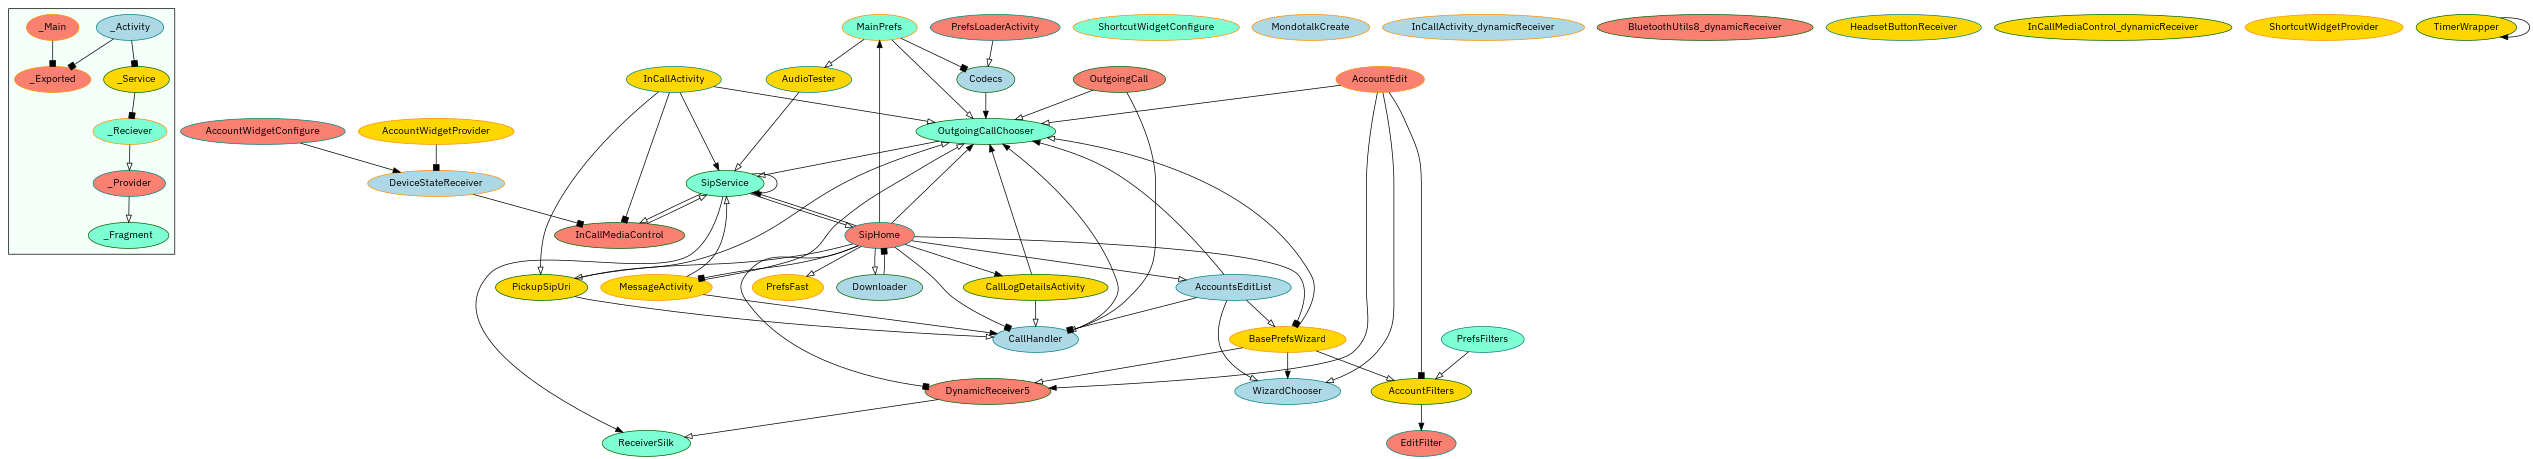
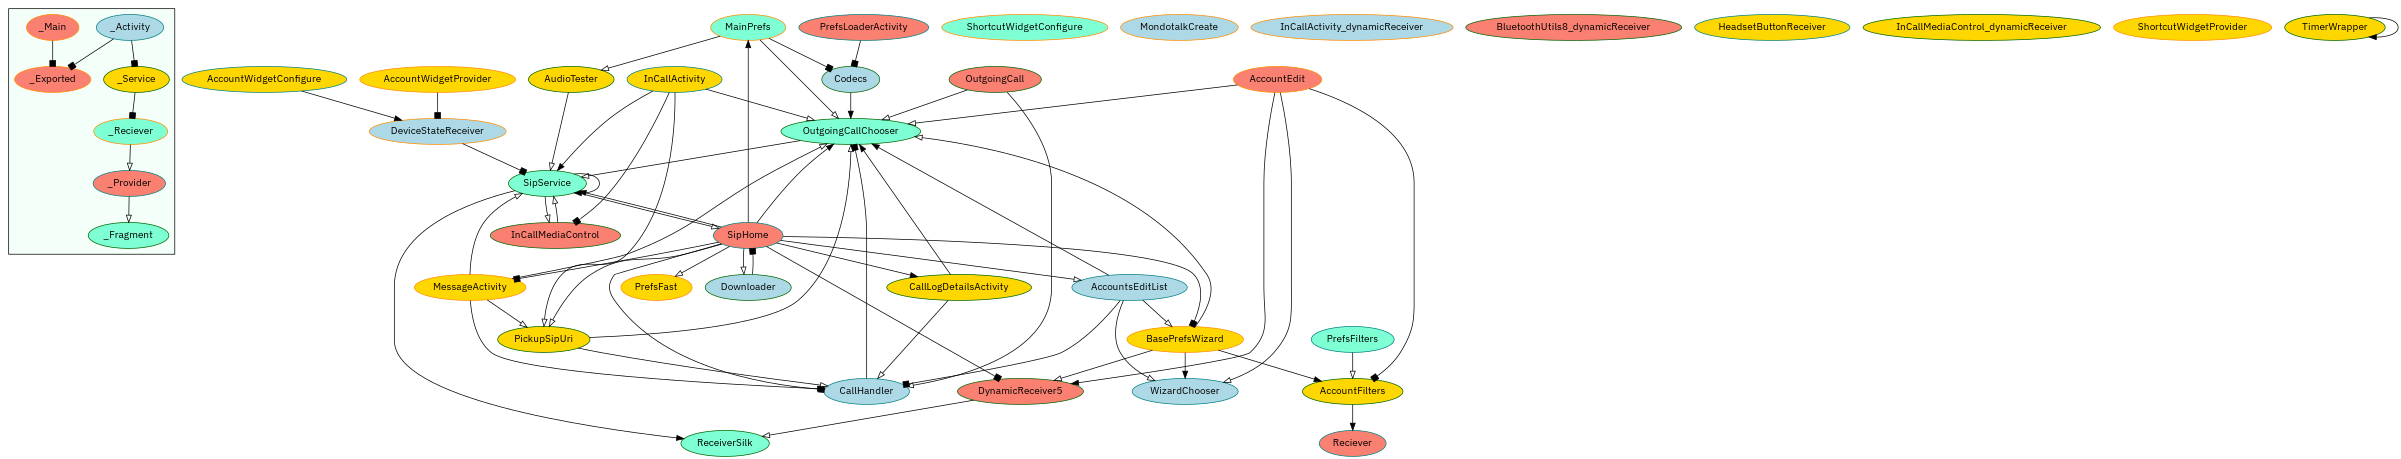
edge "PrefsLoaderActivity" -> "Codecs": arrowhead onormal -> box
node "AudioTester": color teal -> darkgreen
node "AccountWidgetConfigure": fillcolor salmon -> gold
edge "DeviceStateReceiver" -> "InCallMediaControl": now "DeviceStateReceiver" -> "SipService"
edge "CallHandler" -> "OutgoingCallChooser": arrowhead normal -> box
edge "MessageActivity" -> "PickupSipUri": added
edge "BasePrefsWizard" -> "AccountFilters": arrowhead onormal -> normal
node "EditFilter": label "EditFilter" -> "Reciever"
